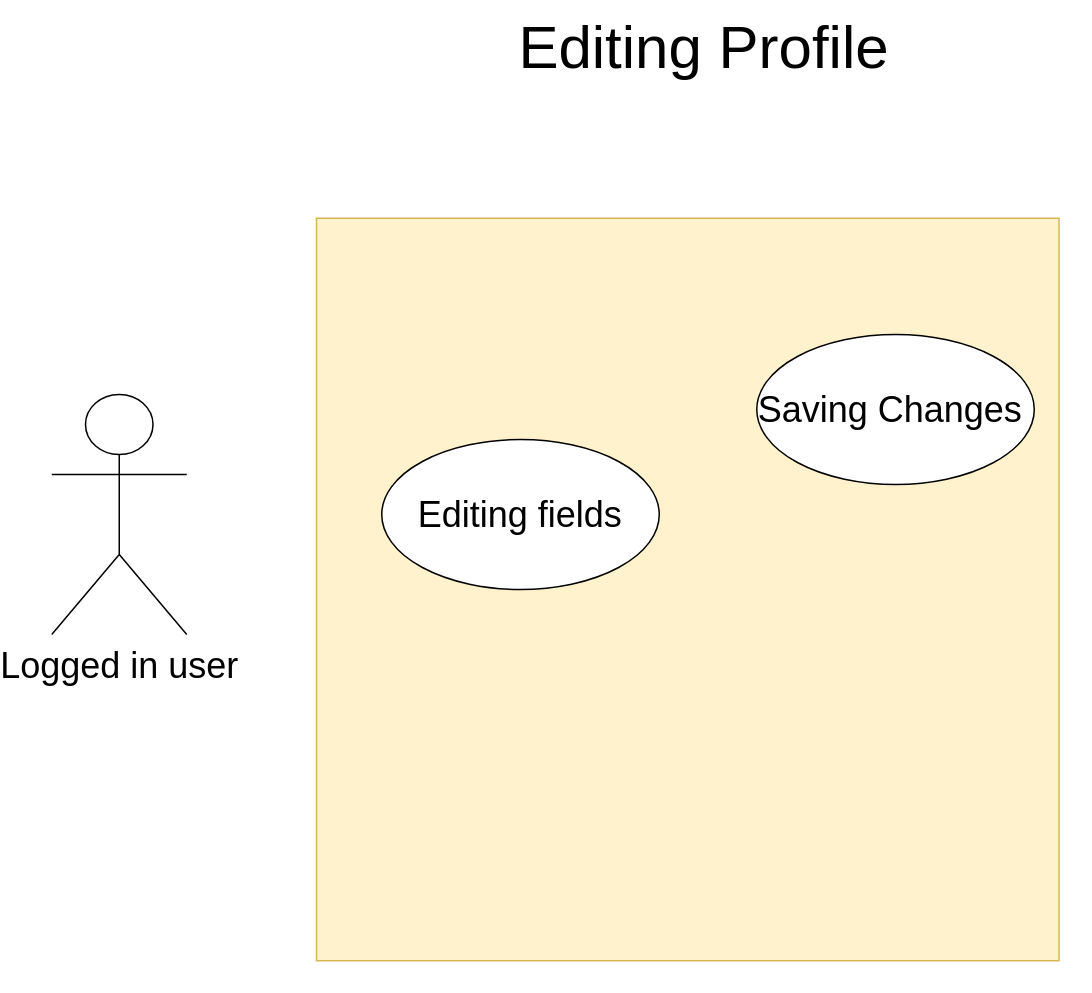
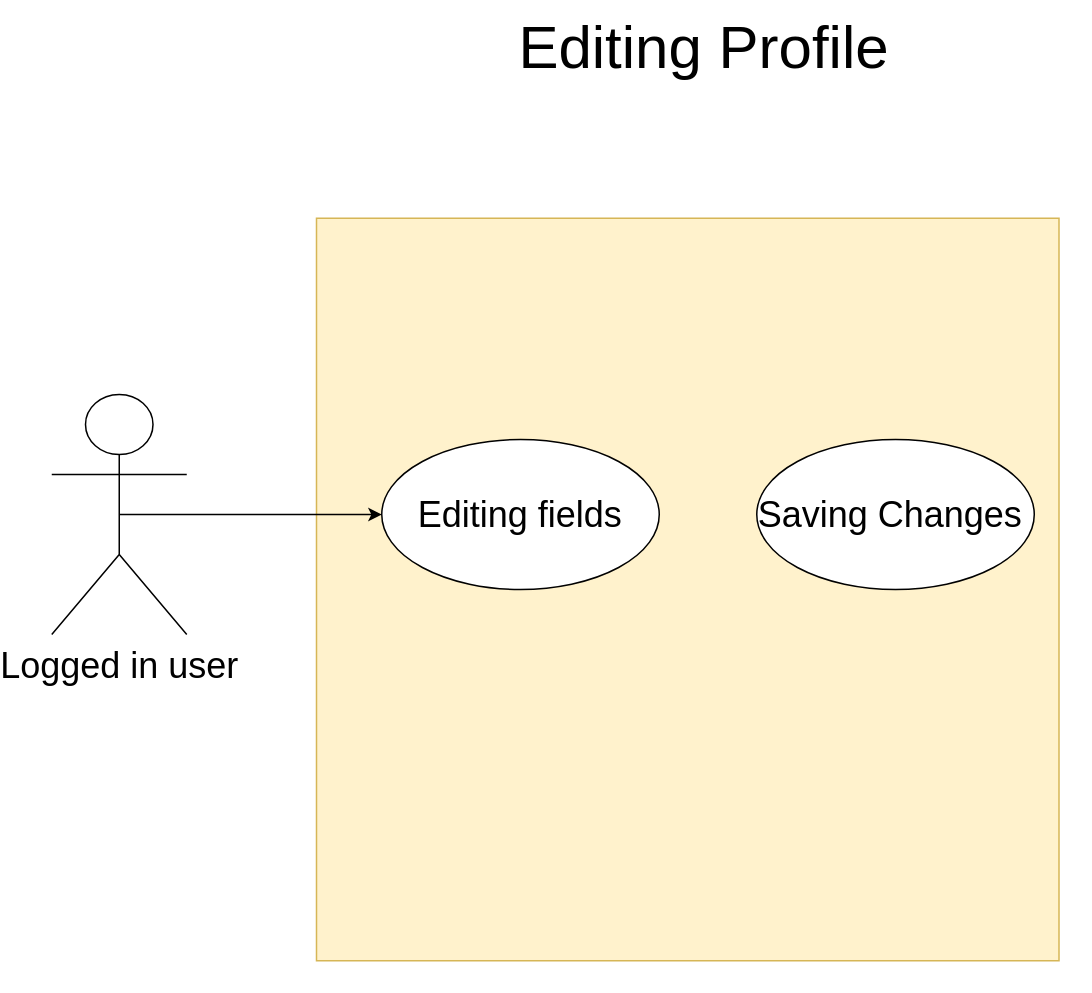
node "Saving Changes": moved (896, 410) -> (896, 515)
edge "Logged in user" -> "Editing fields": added
